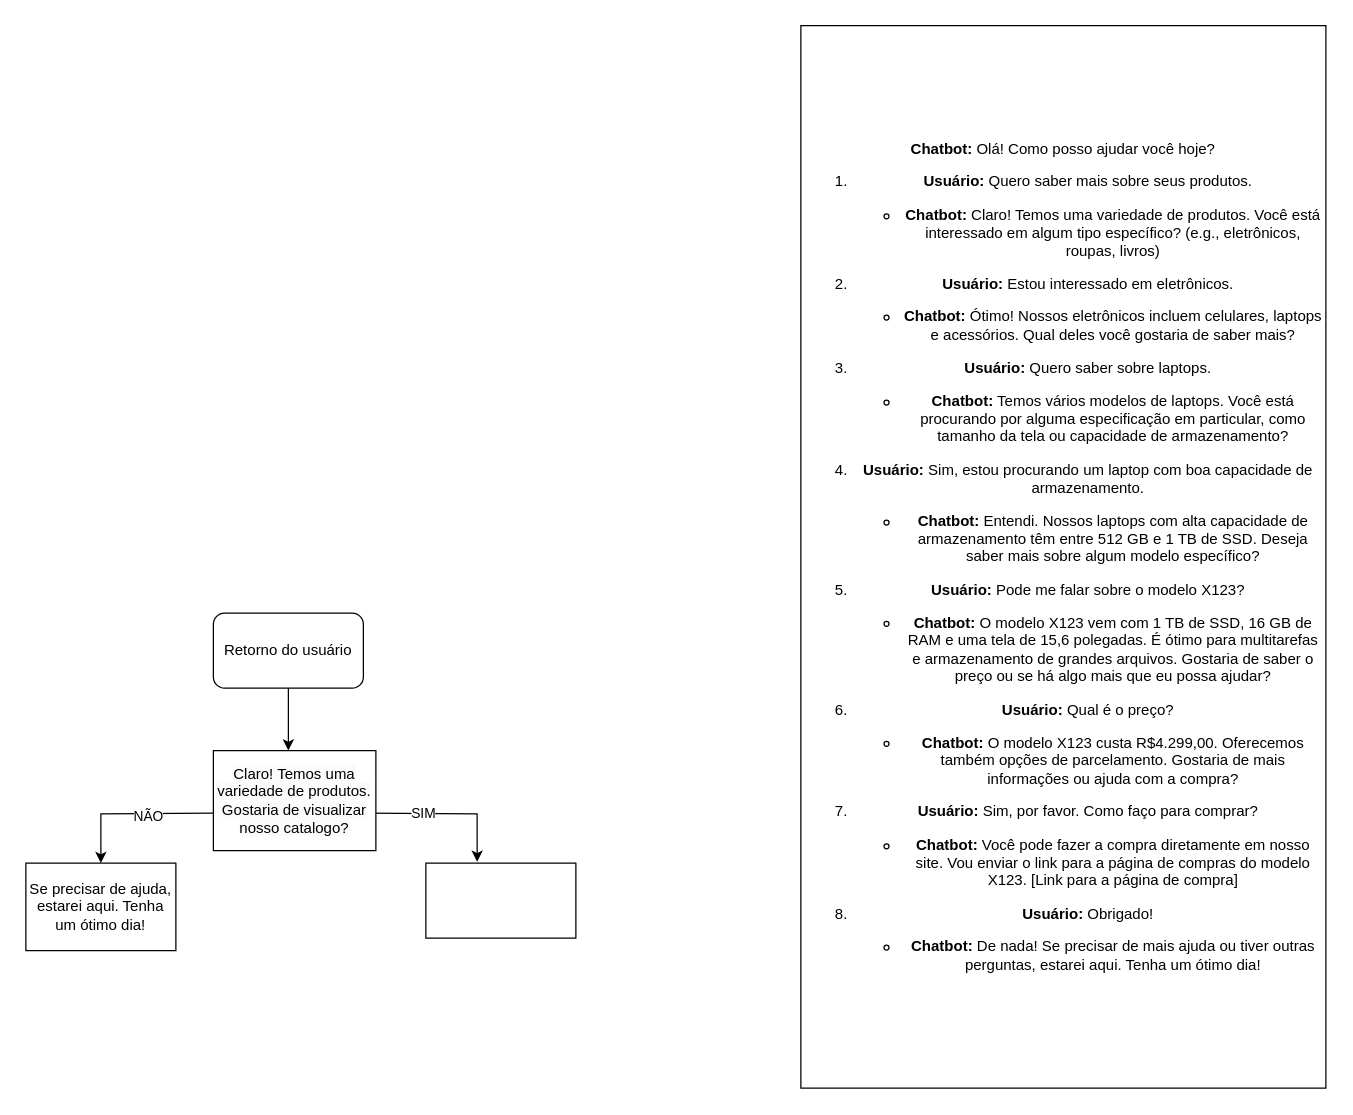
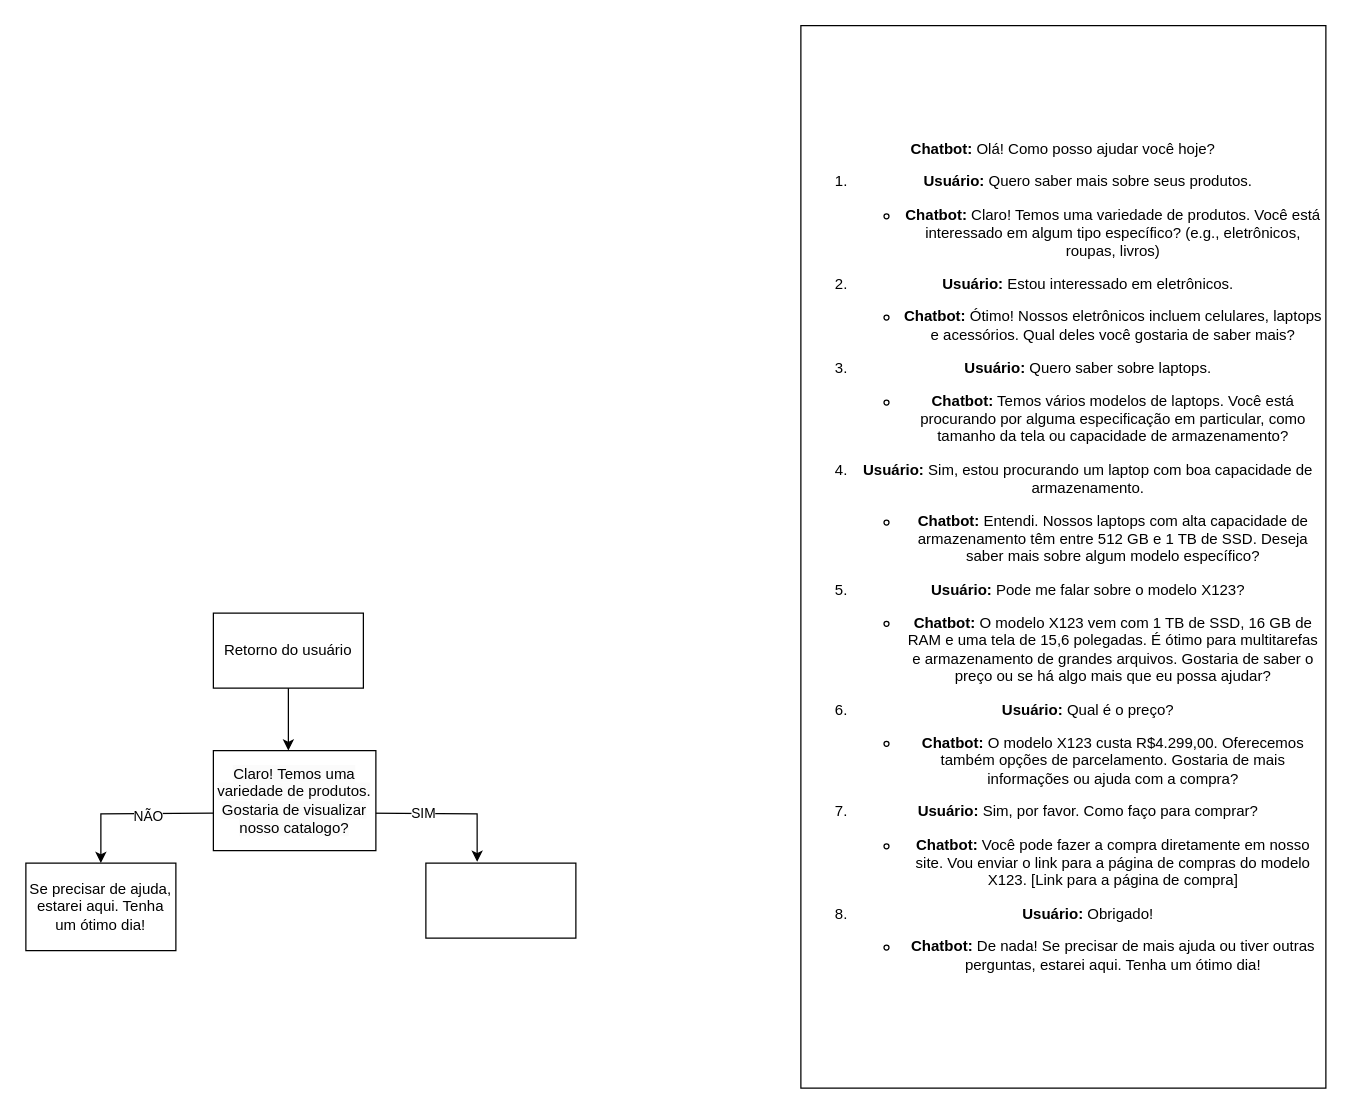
node "Retorno do usuário": shape rounded rectangle -> rectangle
